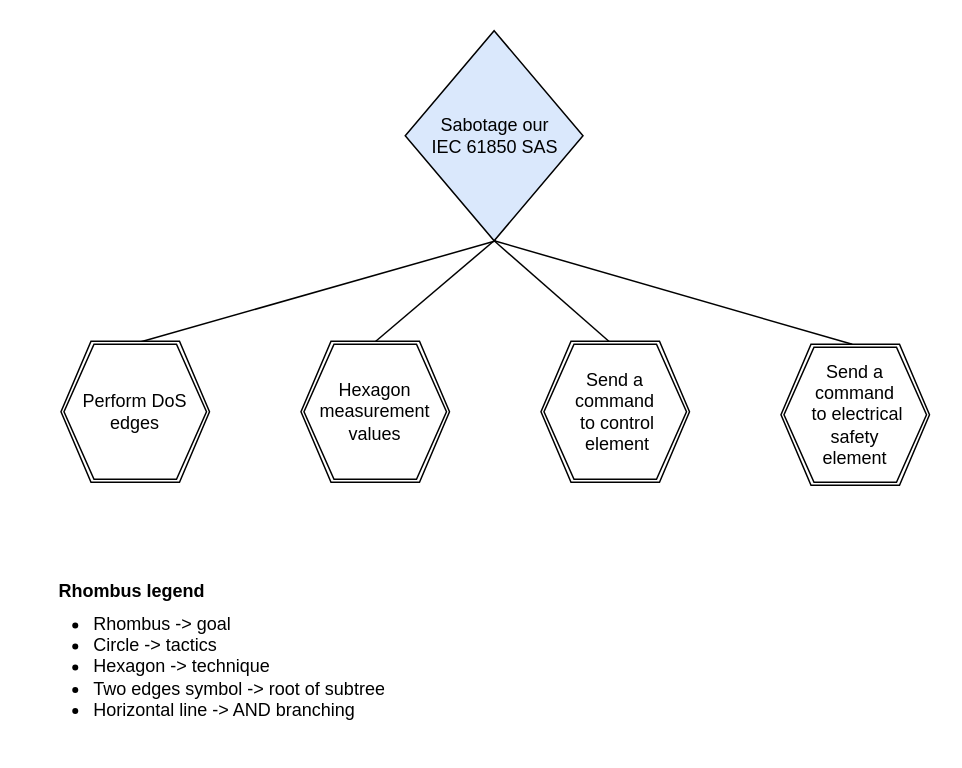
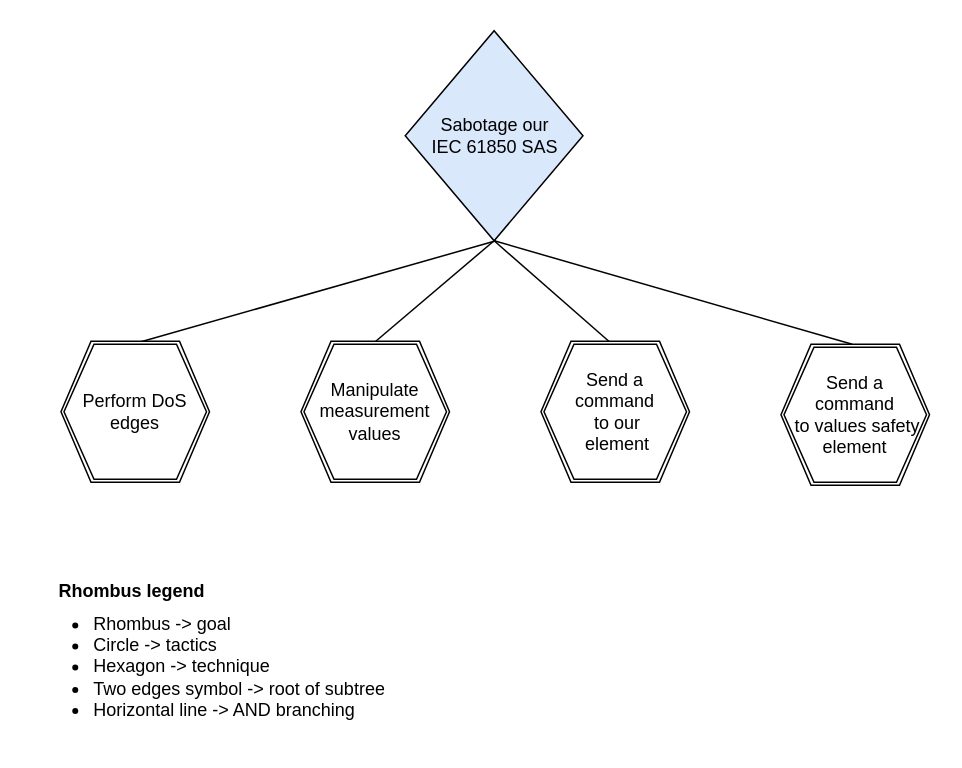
node "Hexagon measurement values": label "Hexagon measurement values" -> "Manipulate measurement values"
node "Send acommand to control element": label "Send acommand to control element" -> "Send acommand to our element"
node "Send acommand to electrical safetyelement": label "Send acommand to electrical safetyelement" -> "Send acommand to values safetyelement"
